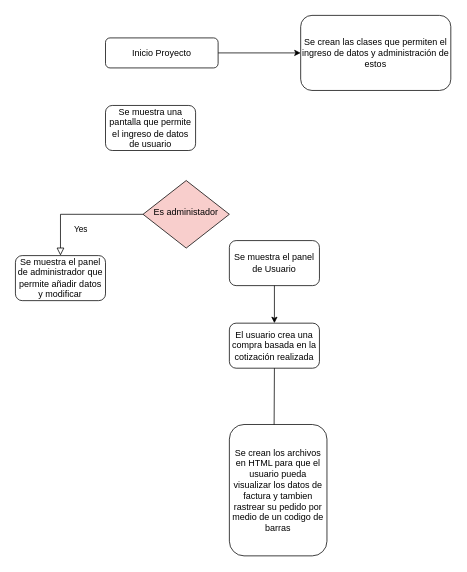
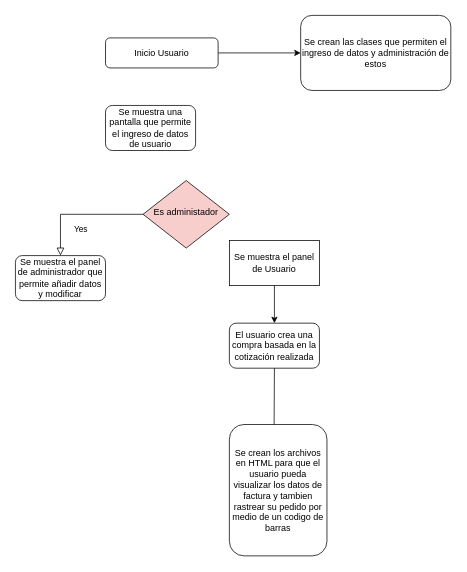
node "Inicio Proyecto": label "Inicio Proyecto" -> "Inicio Usuario"
node "Se muestra el panel de Usuario": shape rounded rectangle -> rectangle
